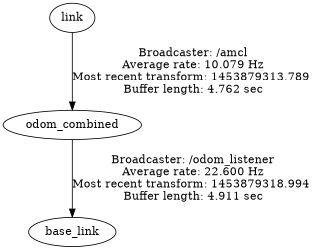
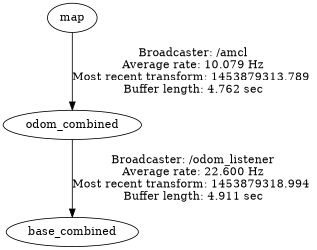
node "link": label "link" -> "map"
node "base_link": label "base_link" -> "base_combined"
